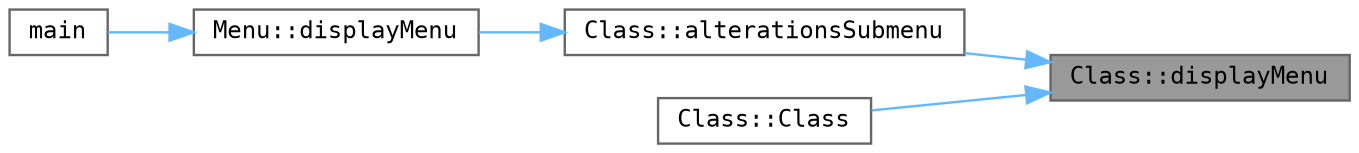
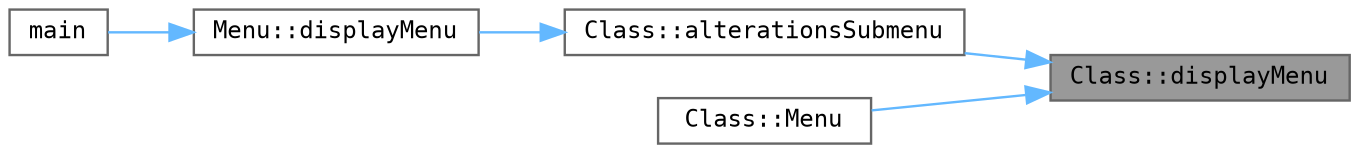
node "Class::Class": label "Class::Class" -> "Class::Menu"
